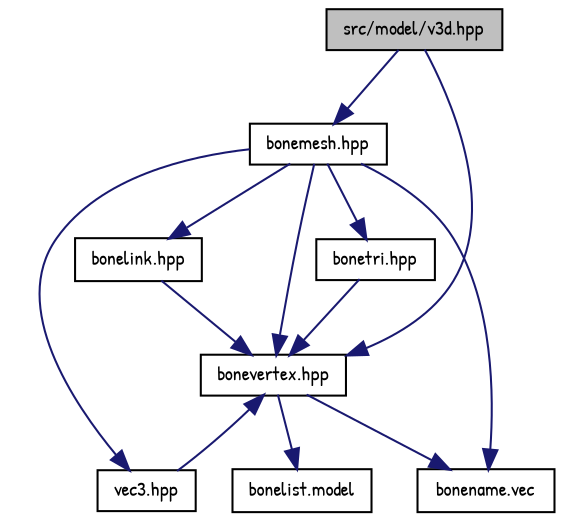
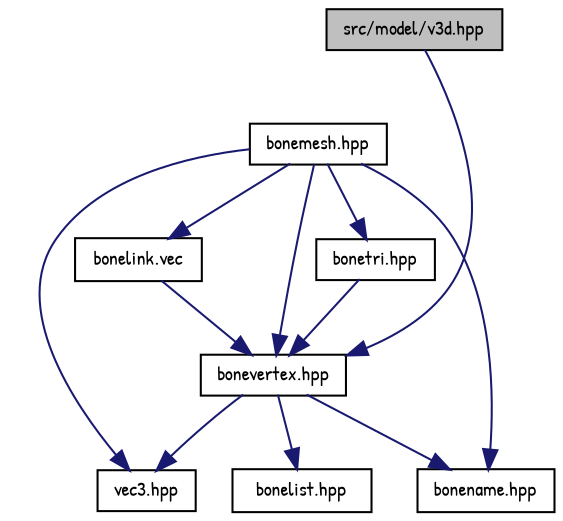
edge "src/model/v3d.hpp" -> "bonemesh.hpp": removed
node "bonelink.hpp": label "bonelink.hpp" -> "bonelink.vec"
edge "vec3.hpp" -> "bonevertex.hpp": reversed
node "bonelist.model": label "bonelist.model" -> "bonelist.hpp"
node "bonename.vec": label "bonename.vec" -> "bonename.hpp"
